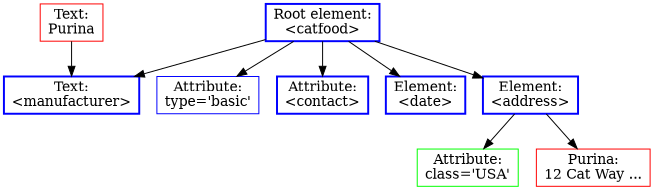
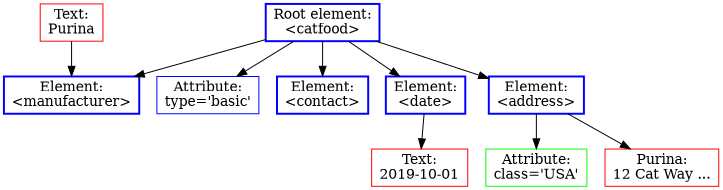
node "Text: <manufacturer>": label "Text: <manufacturer>" -> "Element: <manufacturer>"
node "Attribute: <contact>": label "Attribute: <contact>" -> "Element: <contact>"
node "Text: 2019-10-01": added
